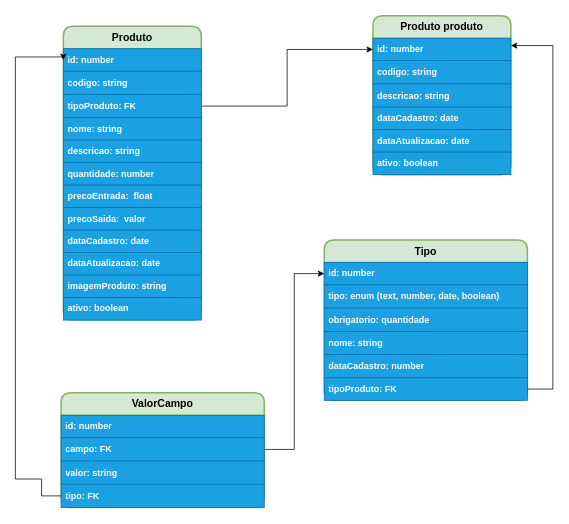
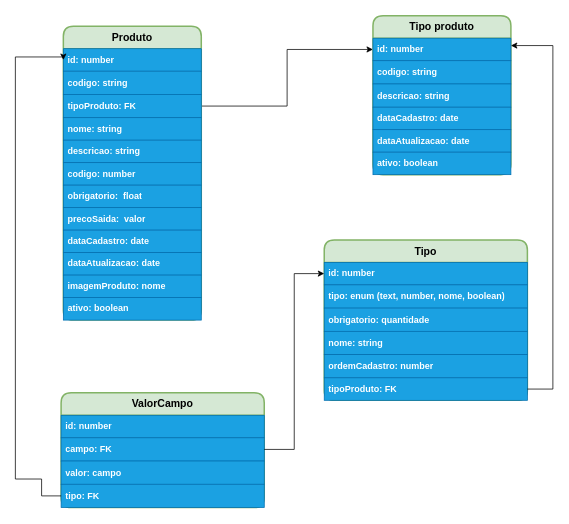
node "Produto produto": label "Produto produto" -> "Tipo produto"
node "quantidade: number": label "quantidade: number" -> "codigo: number"
node "precoEntrada: float": label "precoEntrada: float" -> "obrigatorio: float"
node "imagemProduto: string": label "imagemProduto: string" -> "imagemProduto: nome"
node "tipo: enum (text, number, date, boolean)": label "tipo: enum (text, number, date, boolean)" -> "tipo: enum (text, number, nome, boolean)"
node "dataCadastro: number": label "dataCadastro: number" -> "ordemCadastro: number"
node "valor: string": label "valor: string" -> "valor: campo"
